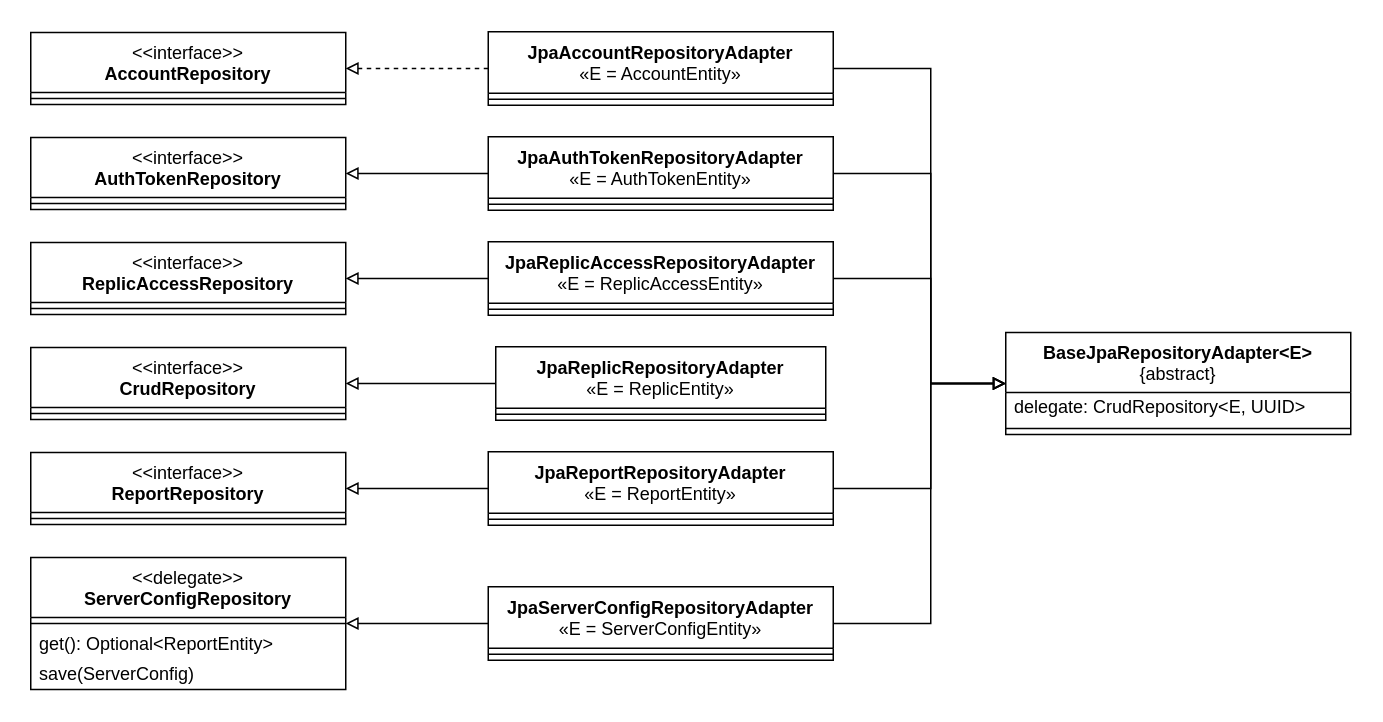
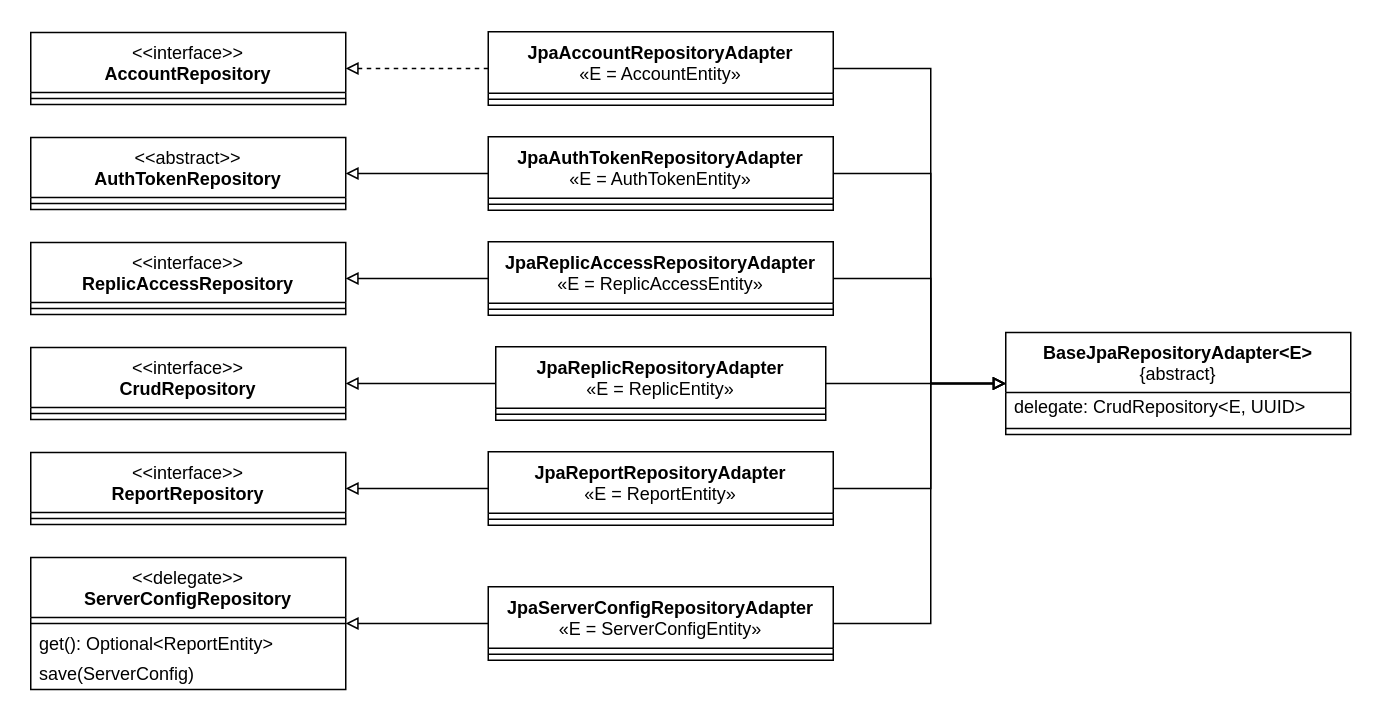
node "<<interface>> AuthTokenRepository": label "<<interface>> AuthTokenRepository" -> "<<abstract>> AuthTokenRepository"
edge "JpaReplicRepositoryAdapter «E = ReplicEntity»" -> "BaseJpaRepositoryAdapter<E> {abstract}": added
